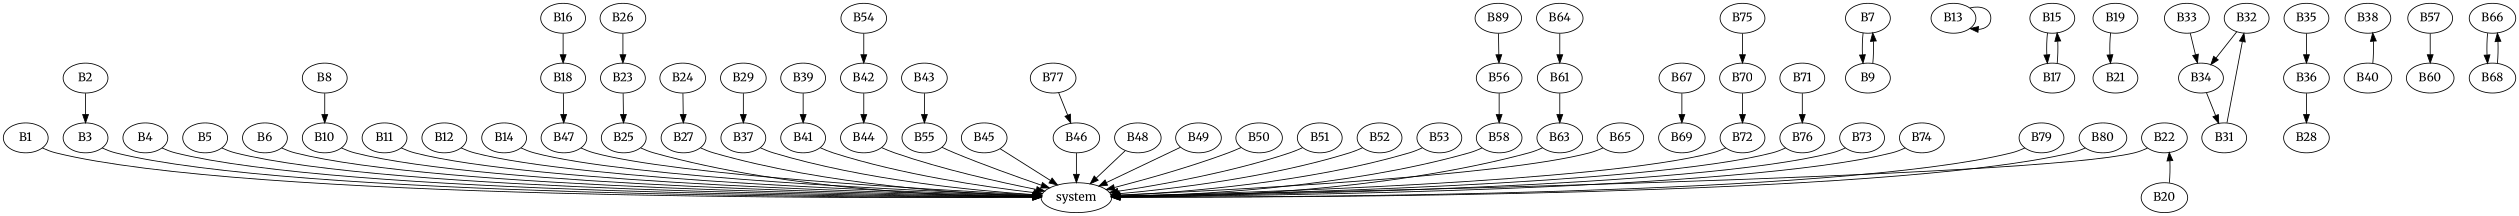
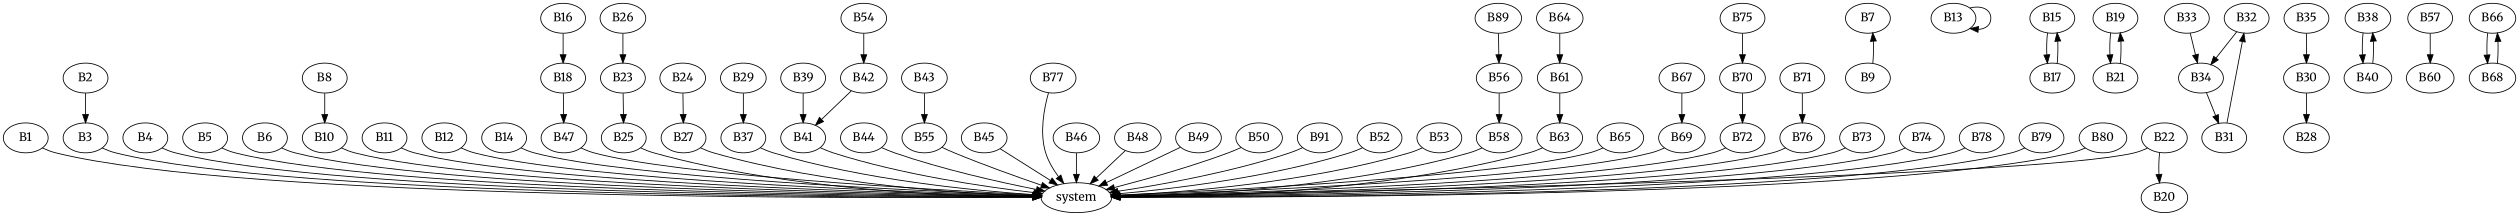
edge "B7" -> "B9": removed
edge "B38" -> "B40": added
edge "B21" -> "B19": added
node "B36": label "B36" -> "B30"
edge "B42" -> "B44": now "B42" -> "B41"
edge "B77" -> "B46": now "B77" -> "system"
node "B51": label "B51" -> "B91"
node "B78": added
edge "B20" -> "B22": reversed
edge "B69" -> "system": added
